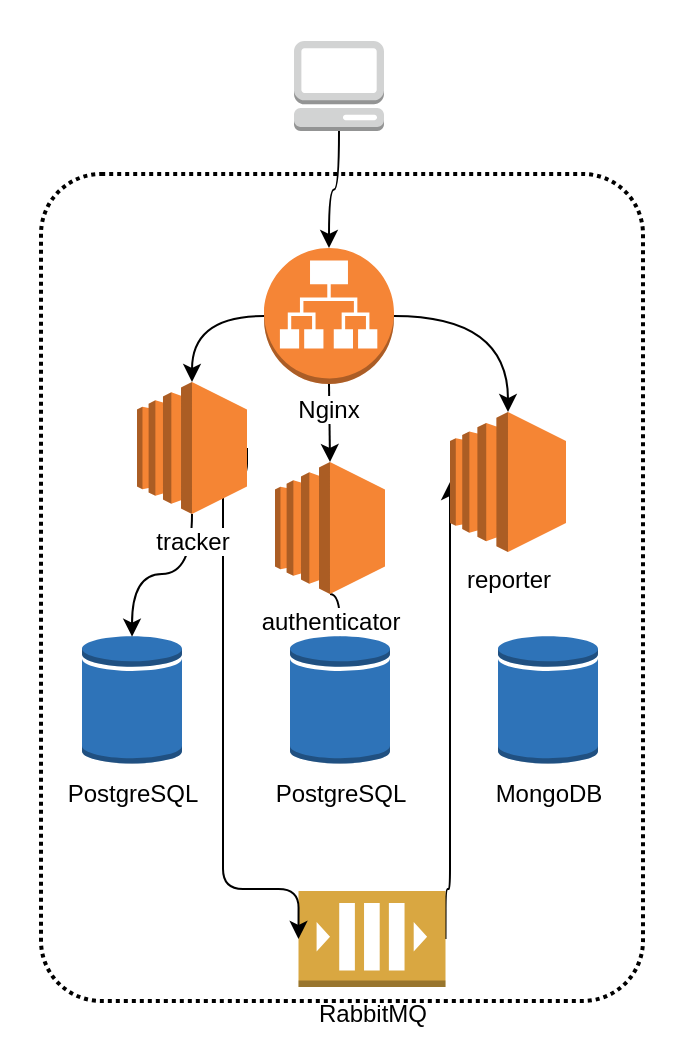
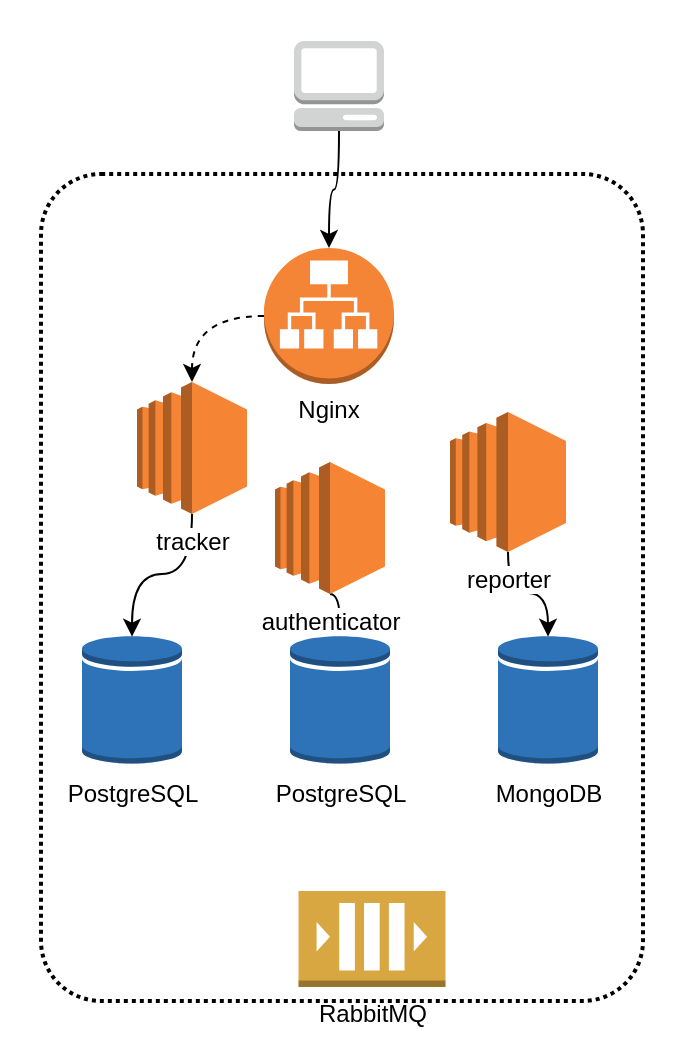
edge "Nginx" -> "tracker": style solid -> dashed
edge "Nginx" -> "reporter": removed
edge "Nginx" -> "authenticator": removed
edge "reporter" -> "MongoDB": added
edge "RabbitMQ" -> "reporter": removed
edge "tracker" -> "RabbitMQ": removed
